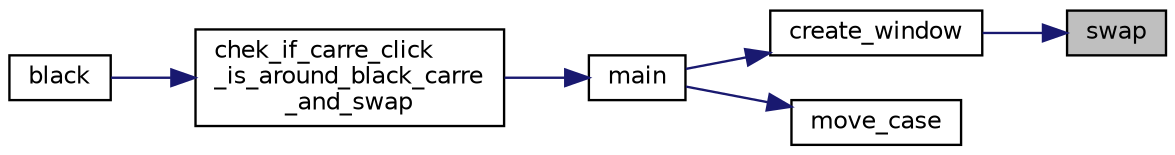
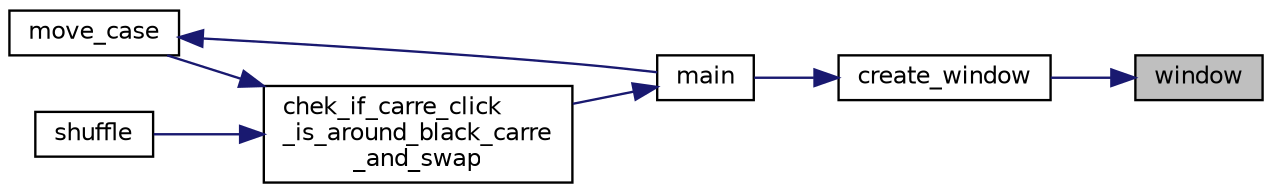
node "swap": label "swap" -> "window"
edge "move_case" -> "chek_if_carre_click _is_around_black_carre _and_swap": added
node "black": label "black" -> "shuffle"
